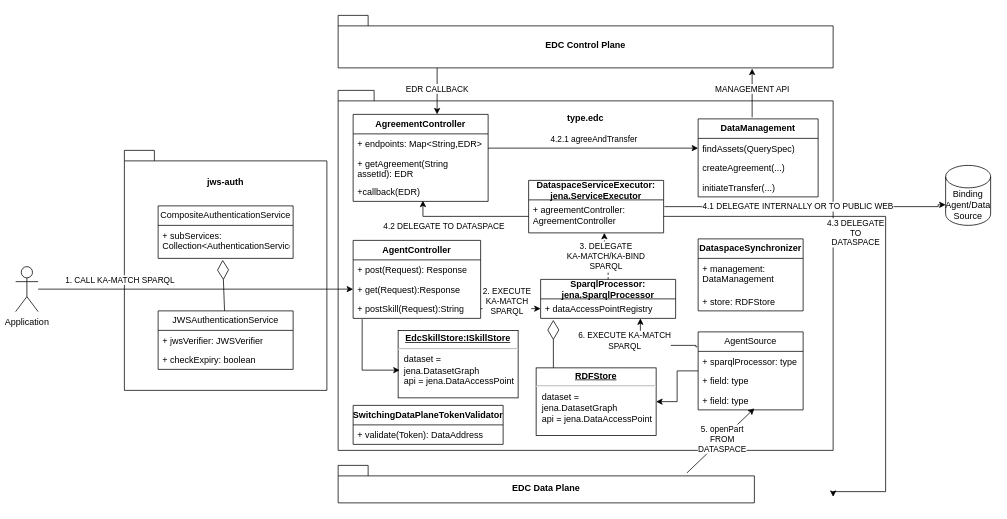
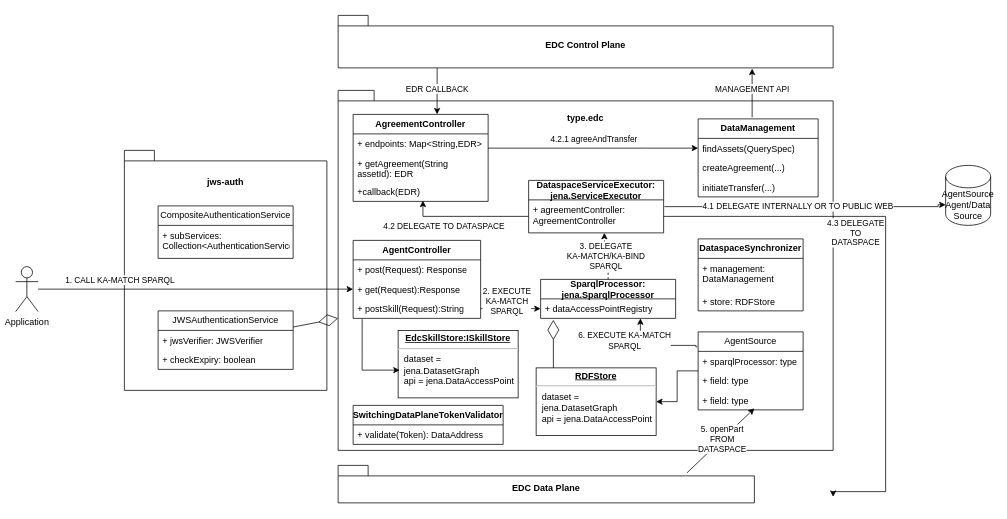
node "Binding Agent/Data Source": label "Binding Agent/Data Source" -> "AgentSource Agent/Data Source"
edge "JWSAuthenticationService" -> "+ subServices: Collection<AuthenticationService>": now "JWSAuthenticationService" -> "type.edc"
